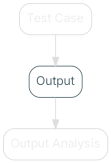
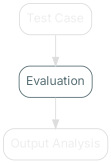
node "Output": label "Output" -> "Evaluation"
